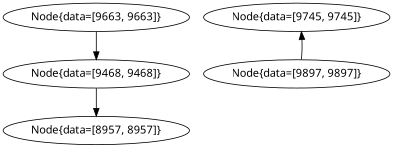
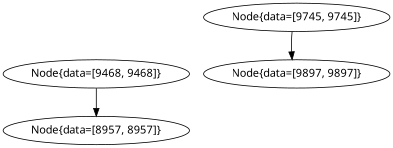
node "Node{data=[9663, 9663]}": removed
edge "Node{data=[9897, 9897]}" -> "Node{data=[9745, 9745]}": reversed
